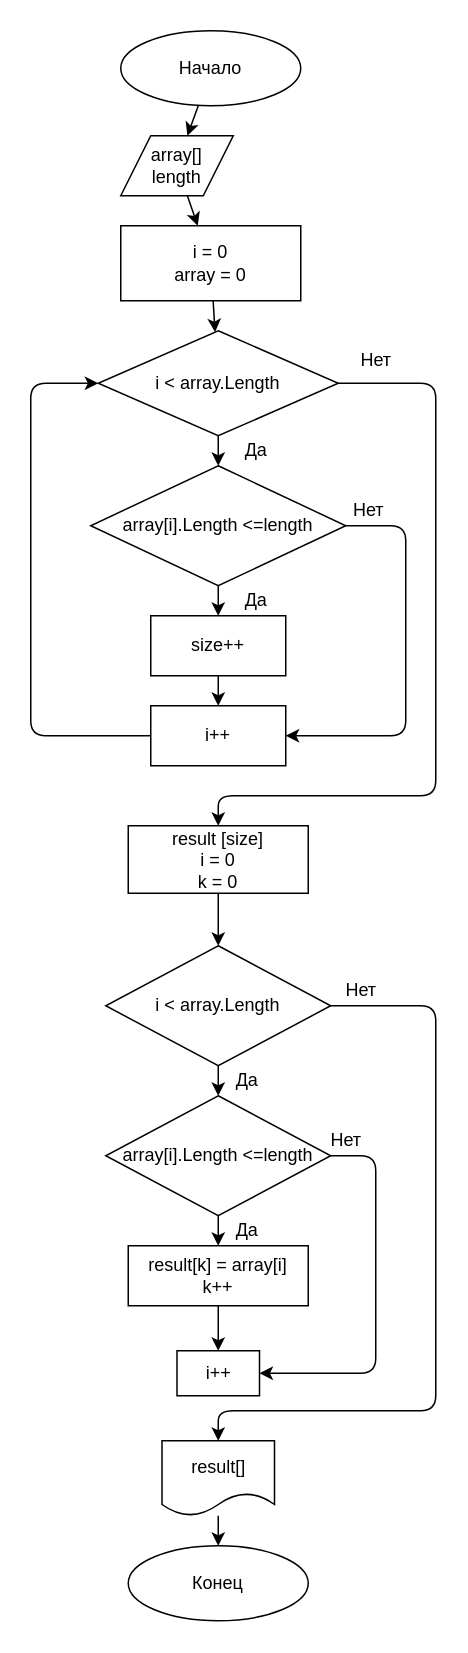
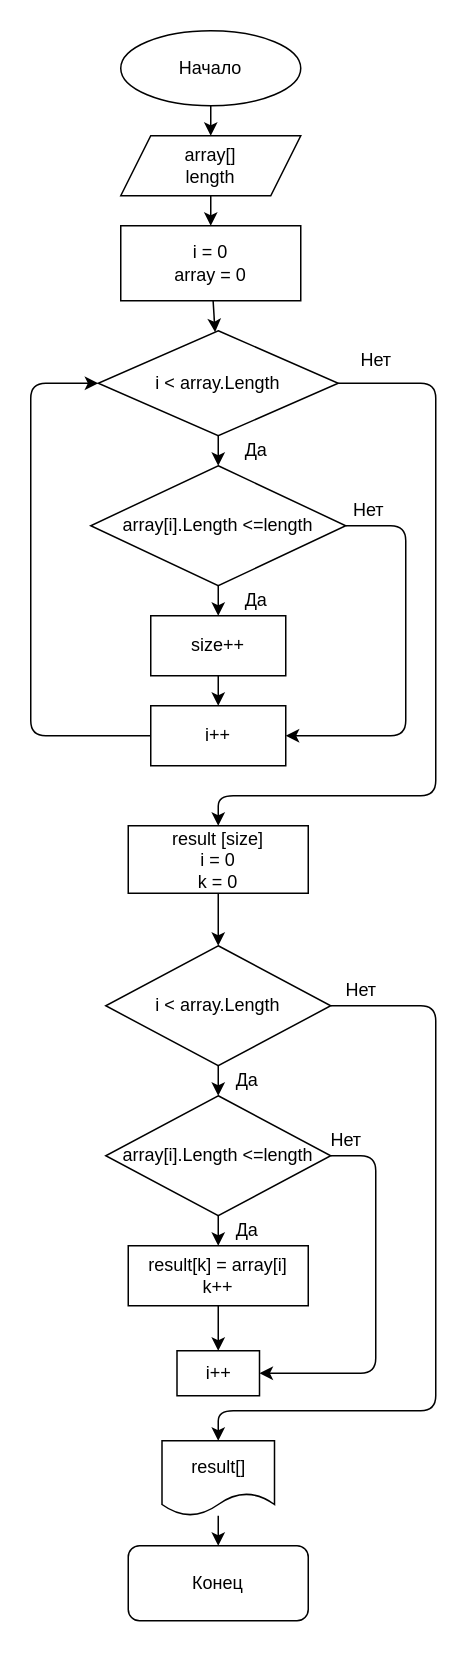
node "array[] length": size 113x60 -> 180x60
node "Конец": shape ellipse -> rounded rectangle
